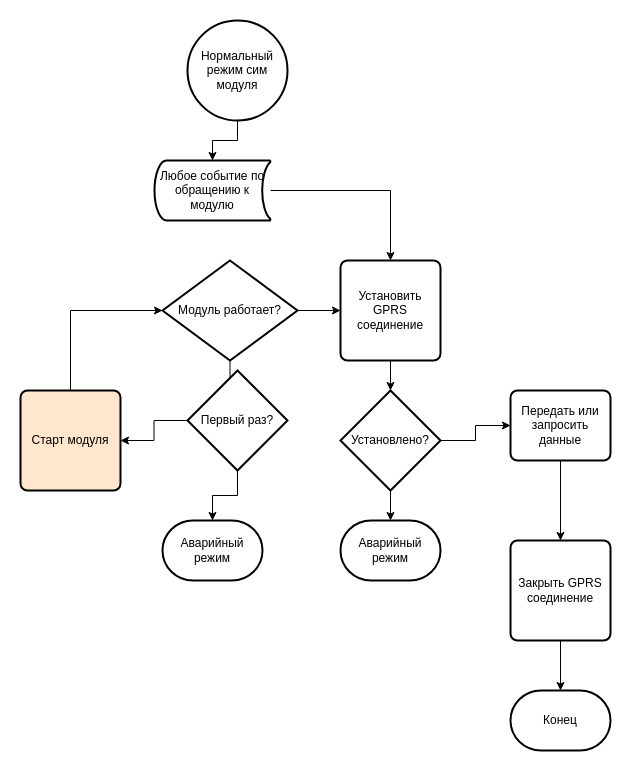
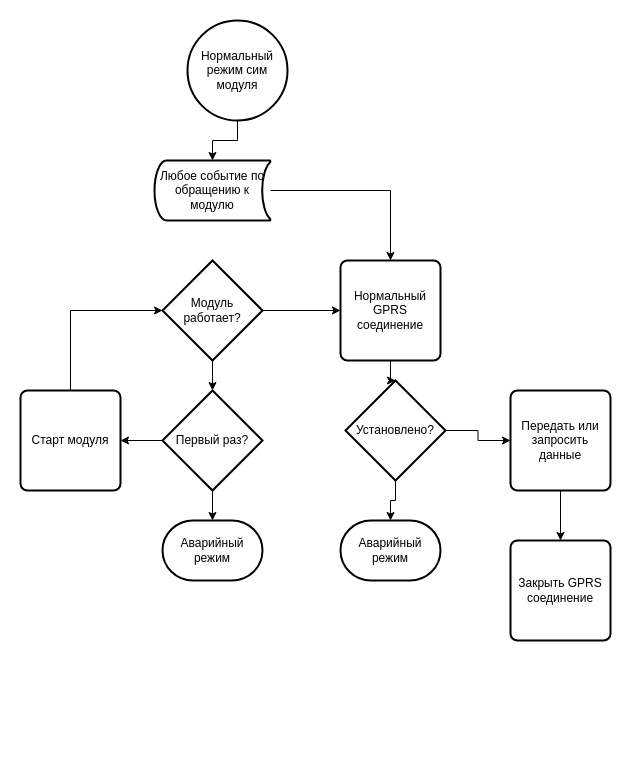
node "Модуль работает?": size 135x100 -> 100x100
node "Установить GPRS соединение": label "Установить GPRS соединение" -> "Нормальный GPRS соединение"
node "Первый раз?": moved (238, 421) -> (213, 441)
node "Передать или запросить данные": size 100x70 -> 100x100
node "Старт модуля": fillcolor #ffe6cc -> #ffffff
node "Установлено?": moved (391, 441) -> (396, 431)
edge "Закрыть GPRS соединение" -> "Конец": removed
node "Конец": removed
